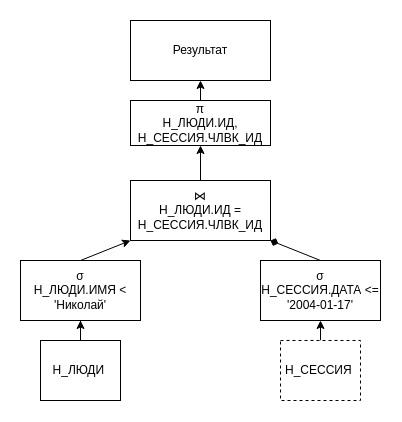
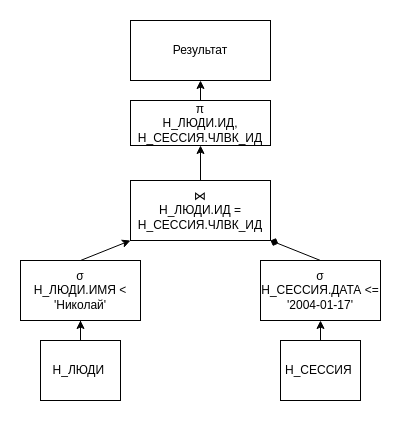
node "Н_СЕССИЯ": style dashed -> solid
